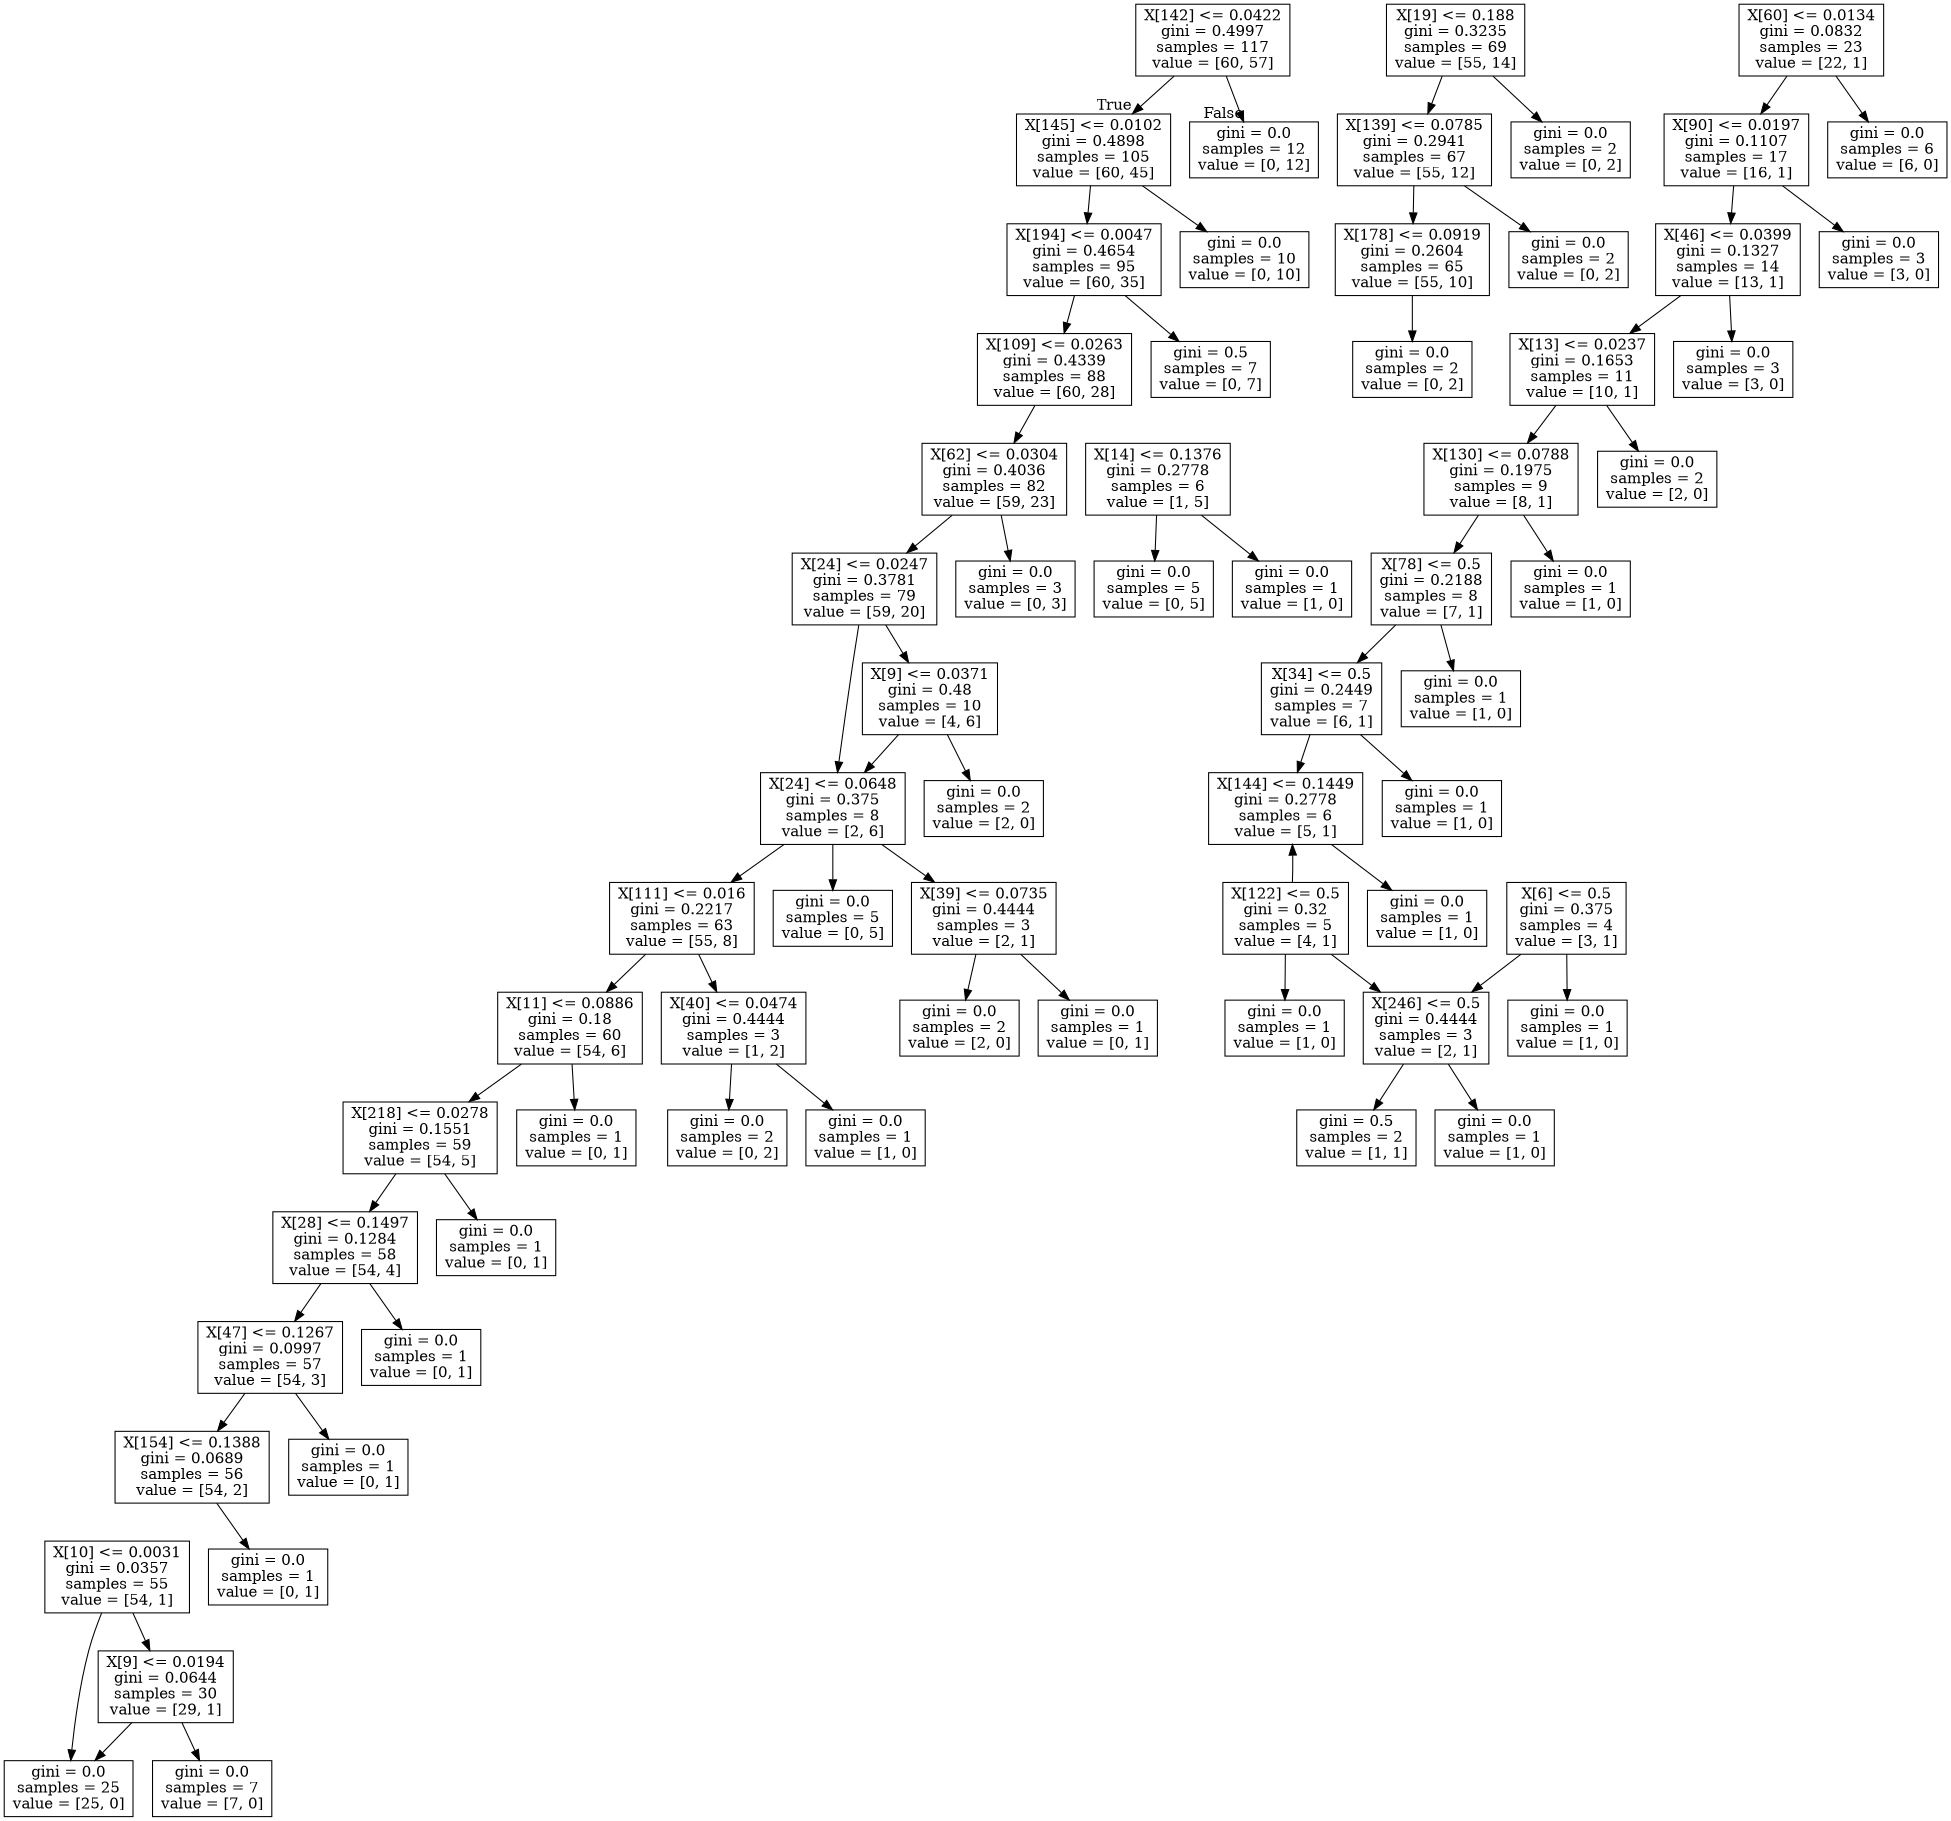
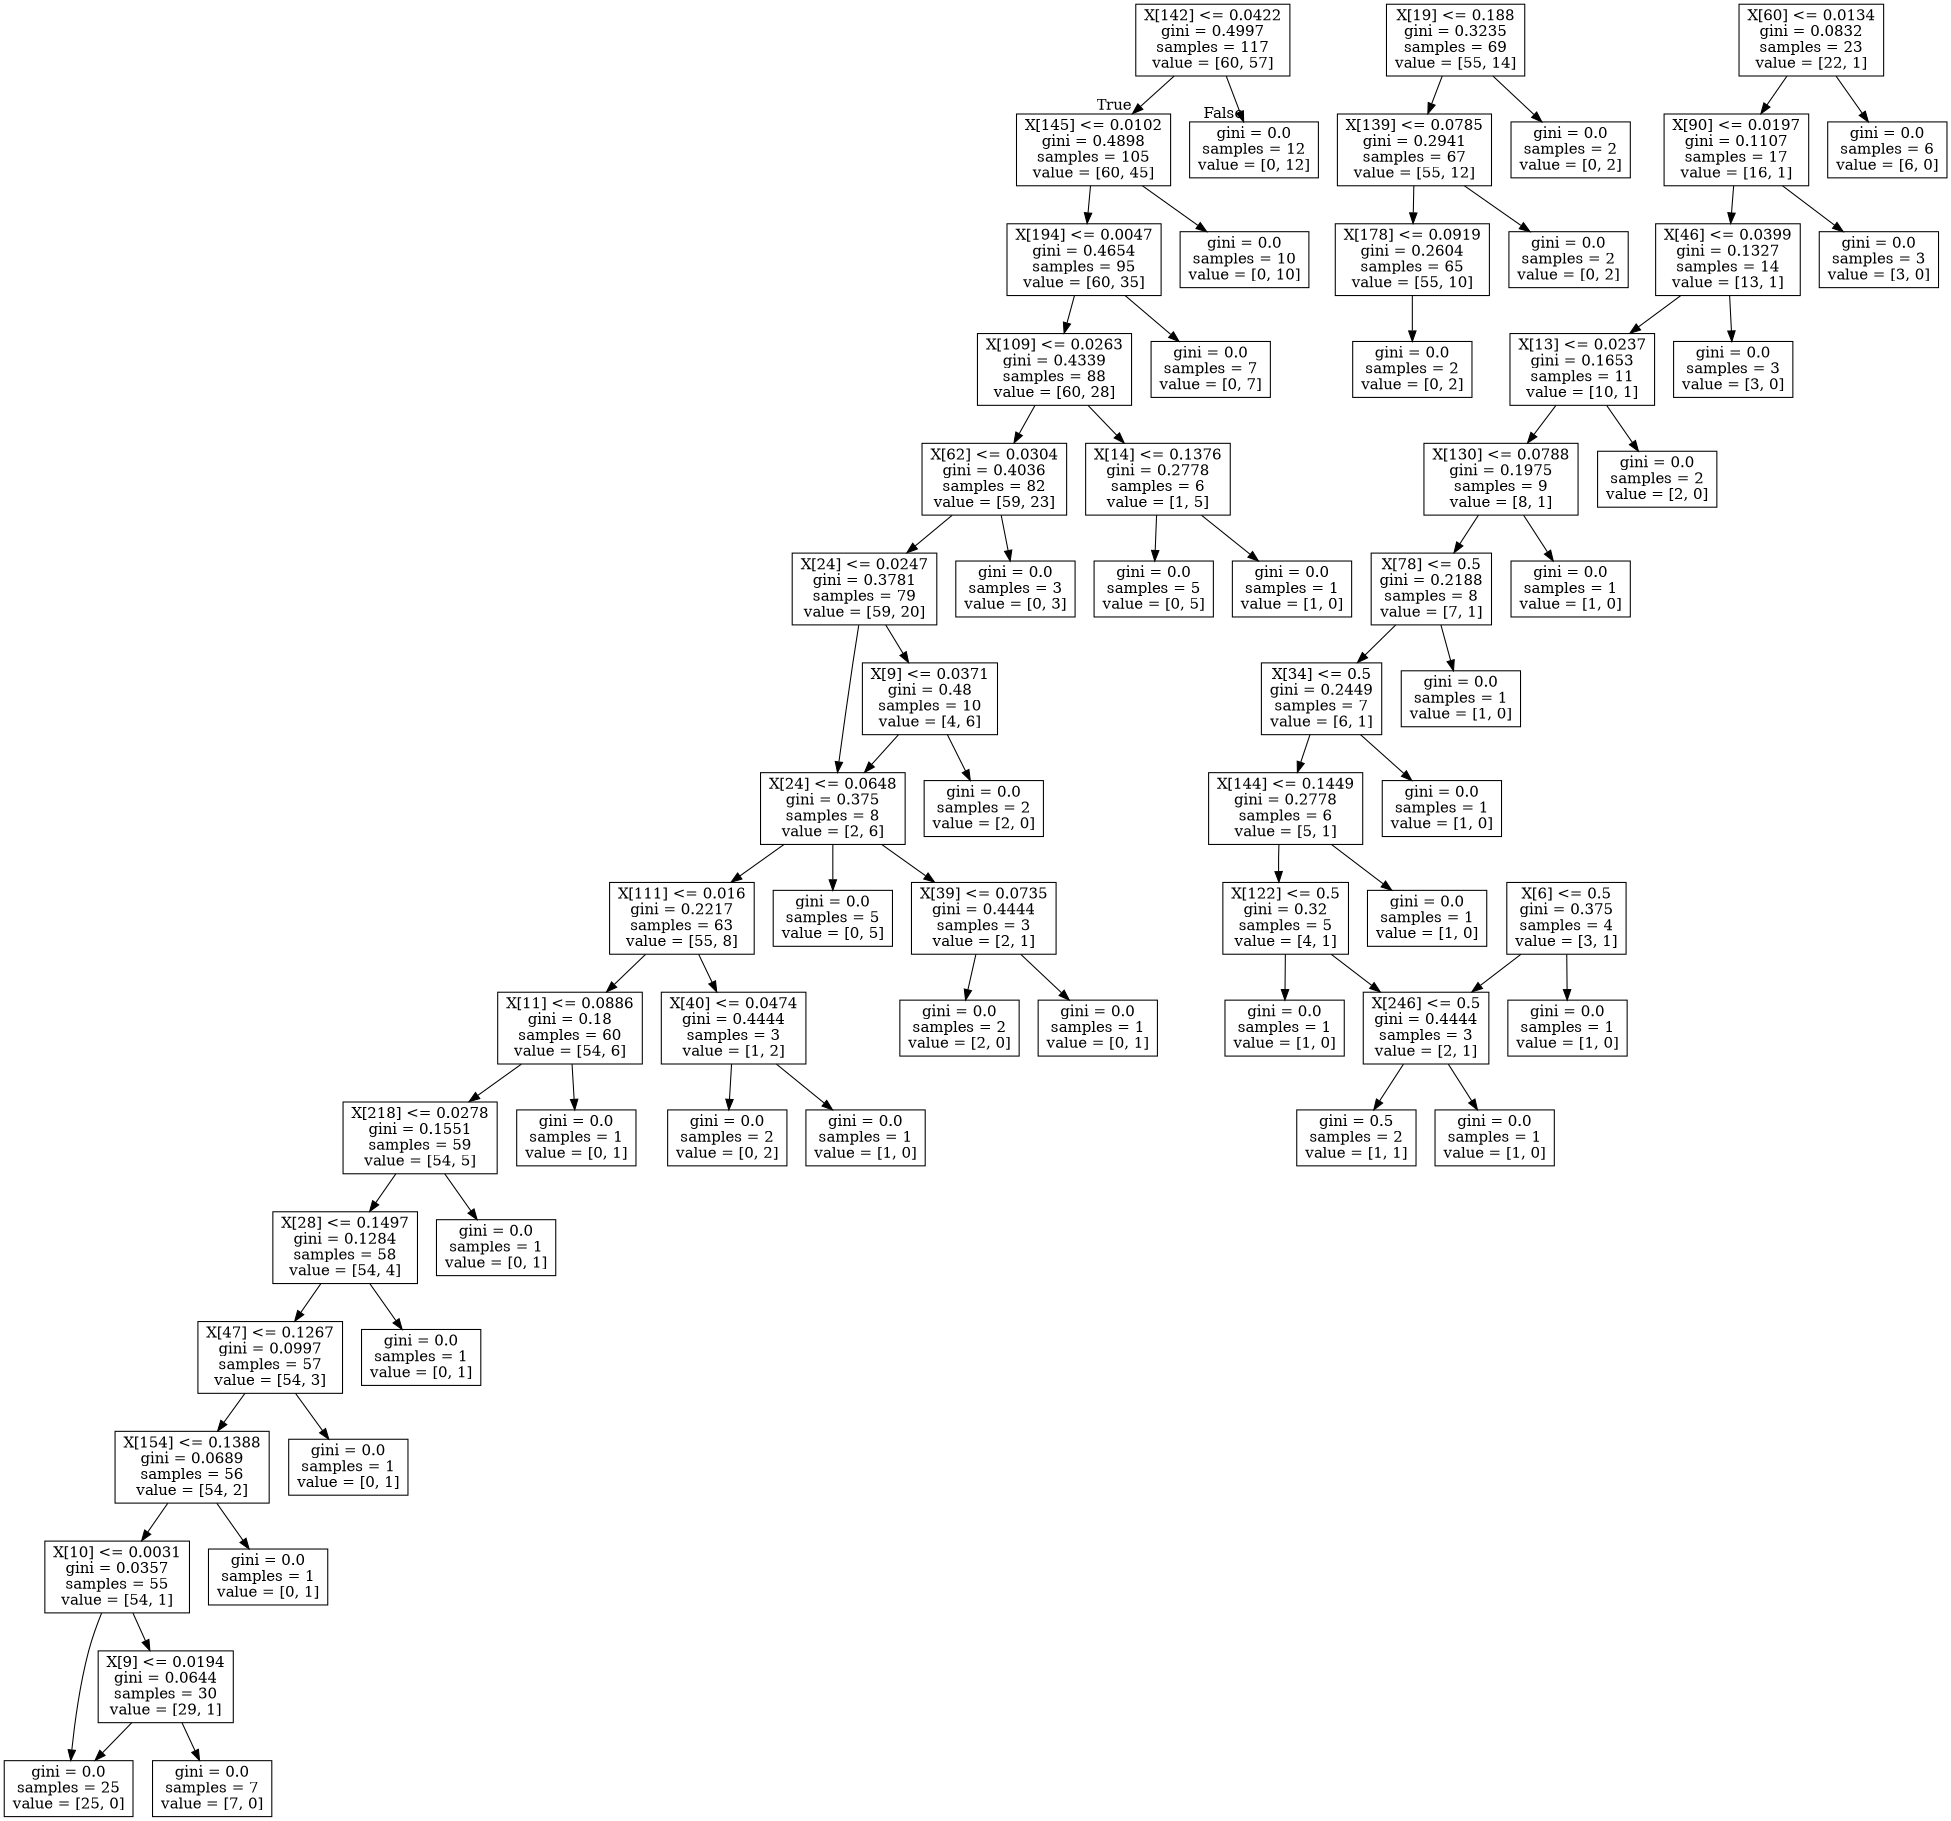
node "gini = 0.5 samples = 7 value = [0, 7]": label "gini = 0.5 samples = 7 value = [0, 7]" -> "gini = 0.0 samples = 7 value = [0, 7]"
edge "X[109] <= 0.0263 gini = 0.4339 samples = 88 value = [60, 28]" -> "X[14] <= 0.1376 gini = 0.2778 samples = 6 value = [1, 5]": added
edge "X[122] <= 0.5 gini = 0.32 samples = 5 value = [4, 1]" -> "X[144] <= 0.1449 gini = 0.2778 samples = 6 value = [5, 1]": reversed
edge "X[154] <= 0.1388 gini = 0.0689 samples = 56 value = [54, 2]" -> "X[10] <= 0.0031 gini = 0.0357 samples = 55 value = [54, 1]": added
